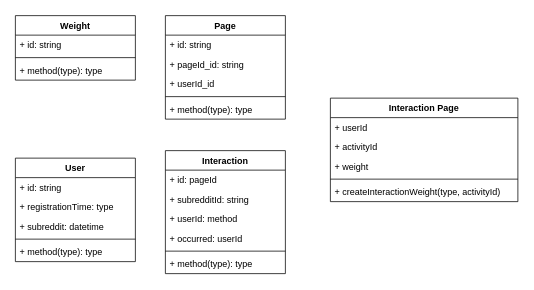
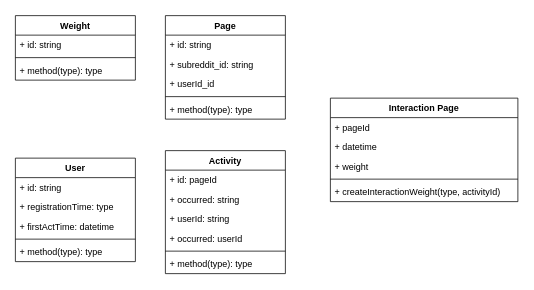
node "+ pageId_id: string": label "+ pageId_id: string" -> "+ subreddit_id: string"
node "+ userId": label "+ userId" -> "+ pageId"
node "+ activityId": label "+ activityId" -> "+ datetime"
node "Interaction": label "Interaction" -> "Activity"
node "+ subredditId: string": label "+ subredditId: string" -> "+ occurred: string"
node "+ userId: method": label "+ userId: method" -> "+ userId: string"
node "+ subreddit: datetime": label "+ subreddit: datetime" -> "+ firstActTime: datetime"
